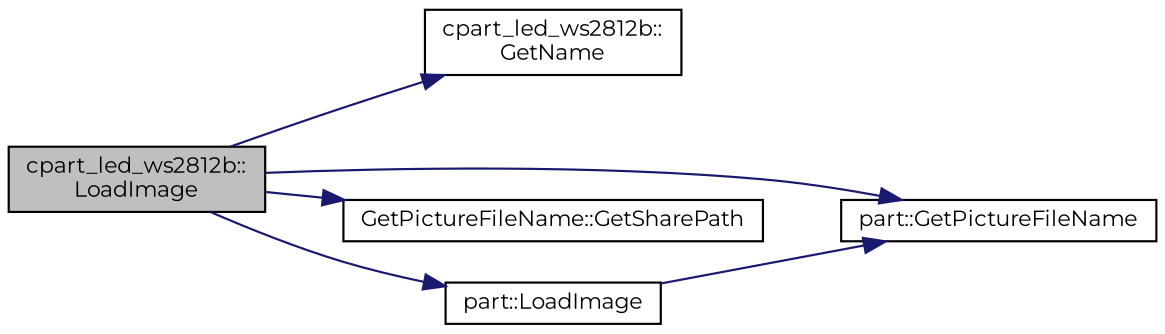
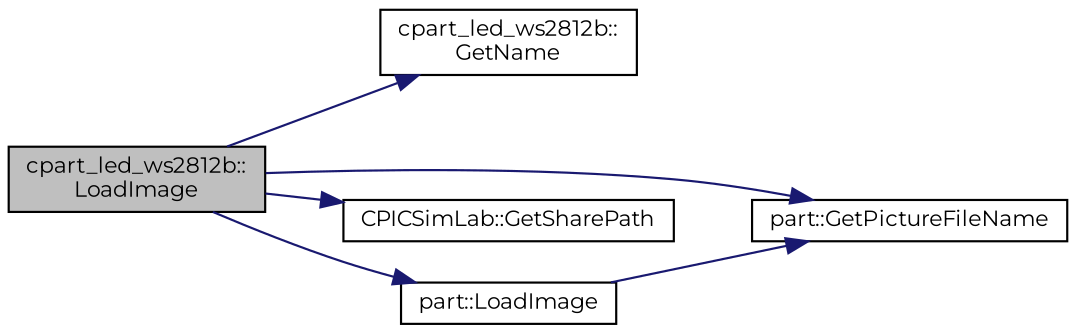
node "GetPictureFileName::GetSharePath": label "GetPictureFileName::GetSharePath" -> "CPICSimLab::GetSharePath"
